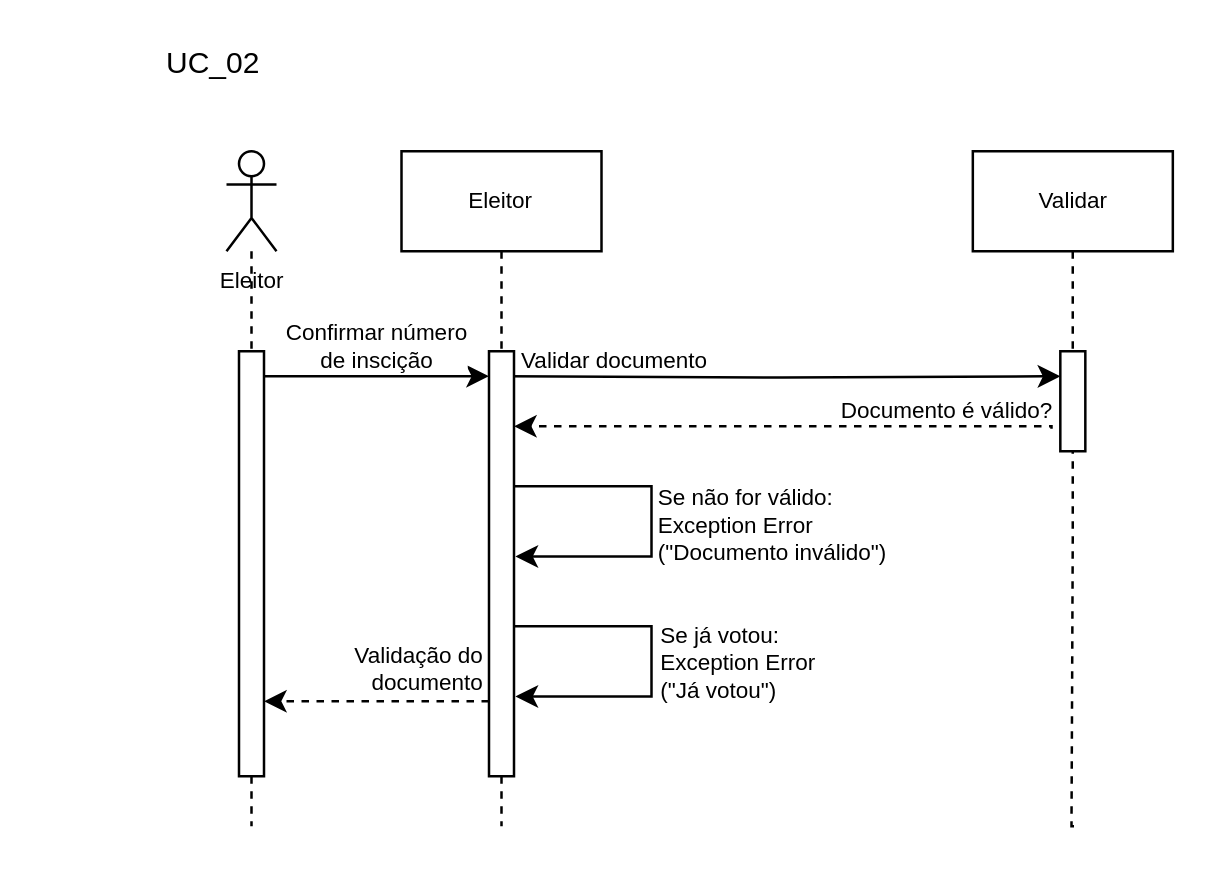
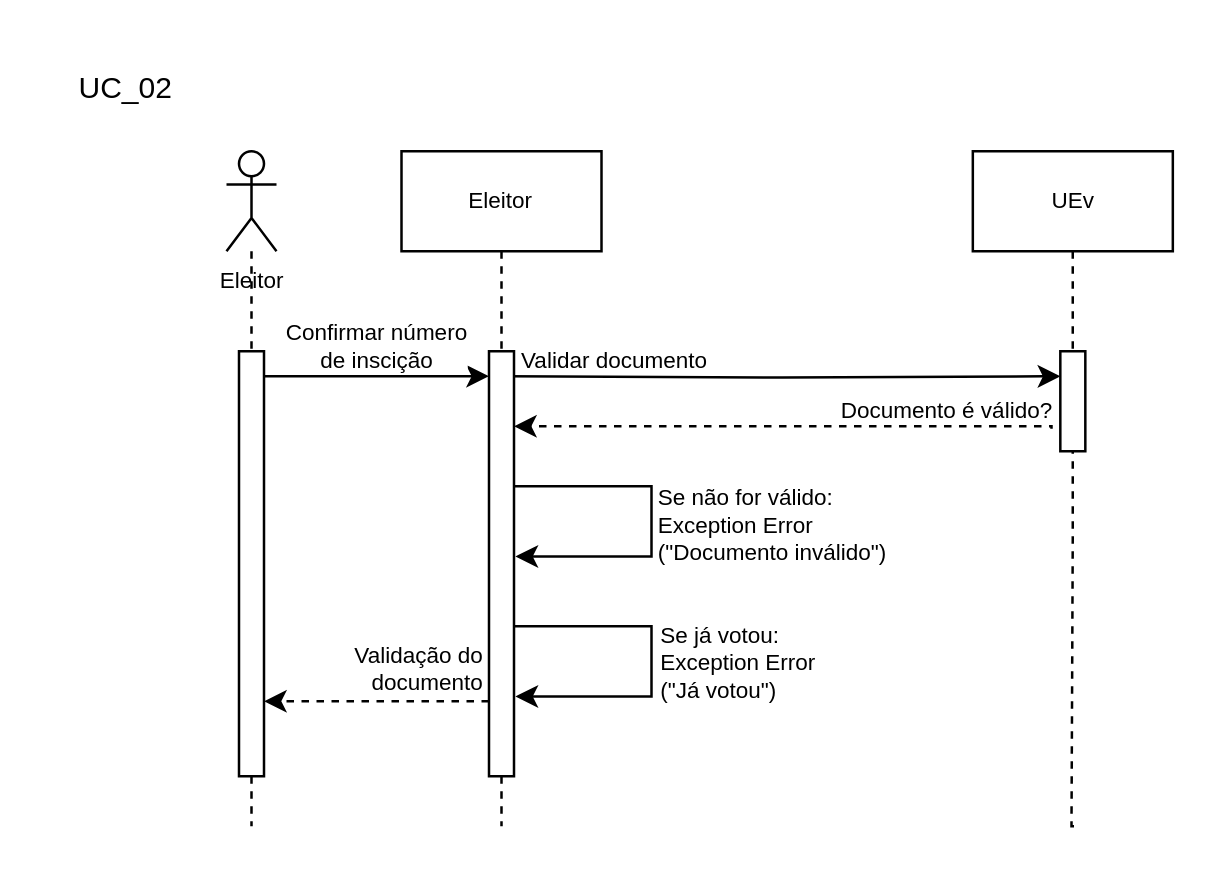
node "UC_02": moved (214, 64) -> (126, 89)
node "Validar": label "Validar" -> "UEv"
